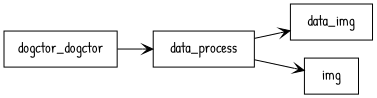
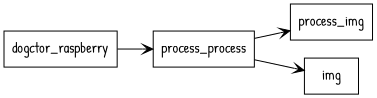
node "data_img": label "data_img" -> "process_img"
node "dogctor_dogctor": label "dogctor_dogctor" -> "dogctor_raspberry"
node "data_process": label "data_process" -> "process_process"
